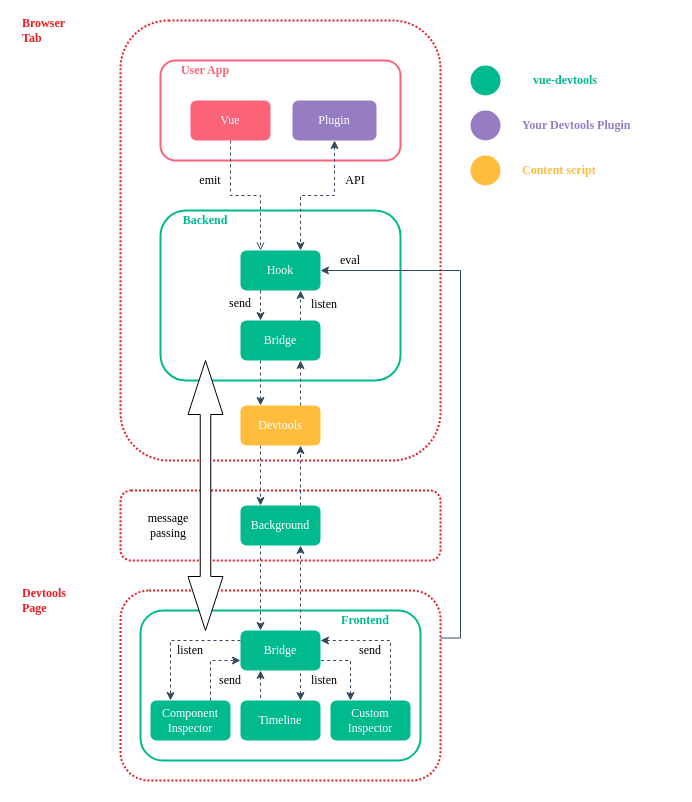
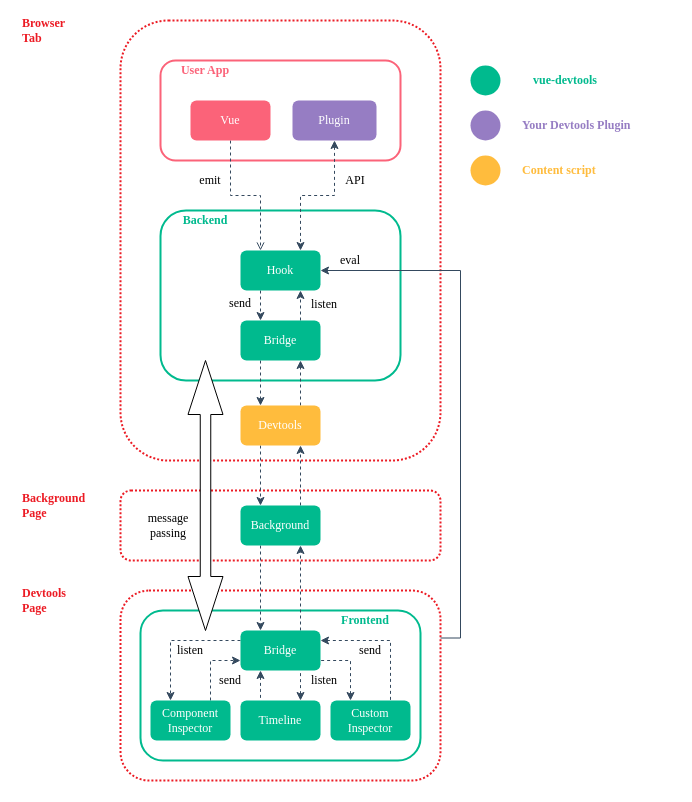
node "Background Page": added
